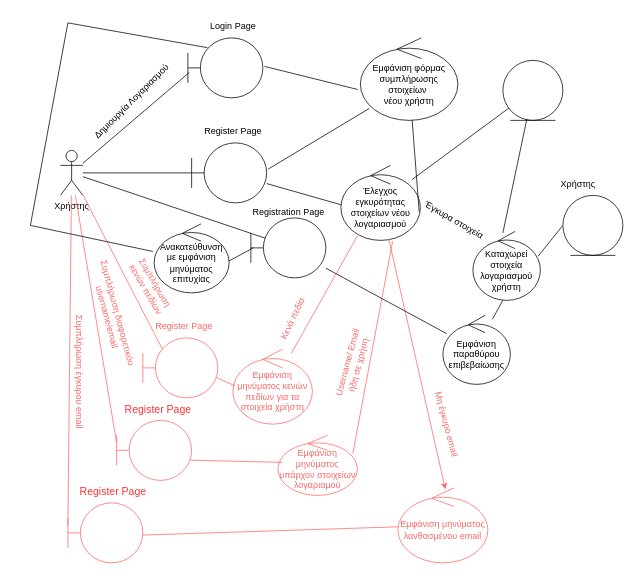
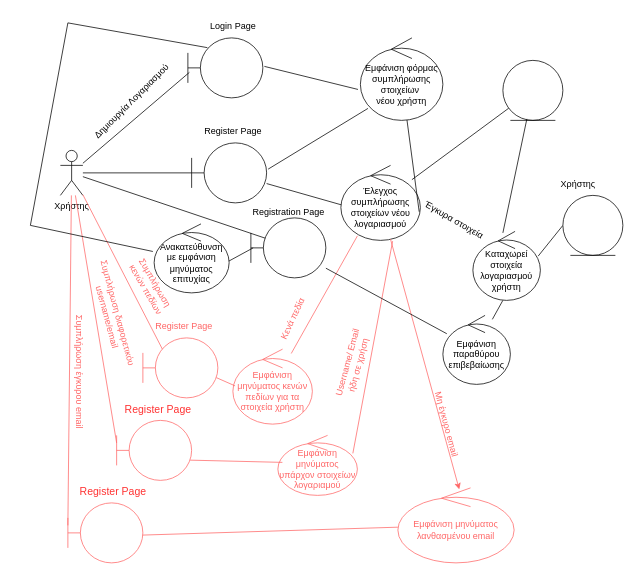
node "Εμφάνιση φόρμας συμπλήρωσης στοιχείων νέου χρήστη": size 98x83 -> 83x83
node "Έλεγχος εγκυρότητας στοιχείων νέου λογαριασμού": label "Έλεγχος εγκυρότητας στοιχείων νέου λογαριασμού" -> "Έλεγχος συμπλήρωσης στοιχείων νέου λογαριασμού"
node "Εμφάνιση μηνύματος λανθασμένου email": size 90x75 -> 116x75
